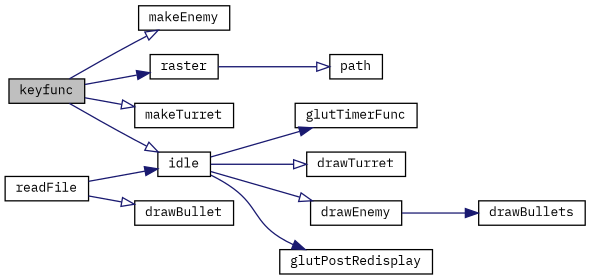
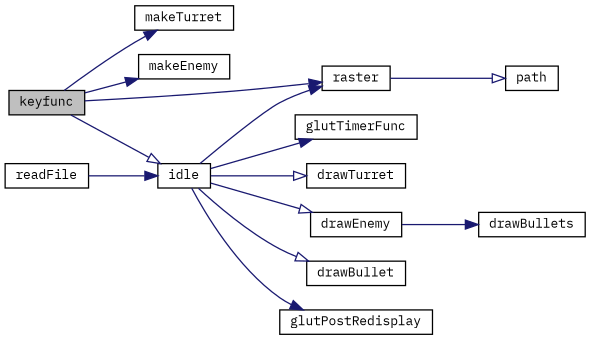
edge "keyfunc" -> "makeEnemy": arrowhead onormal -> normal
edge "keyfunc" -> "makeTurret": arrowhead onormal -> normal
edge "idle" -> "raster": added
edge "readFile" -> "drawBullet": now "idle" -> "drawBullet"
